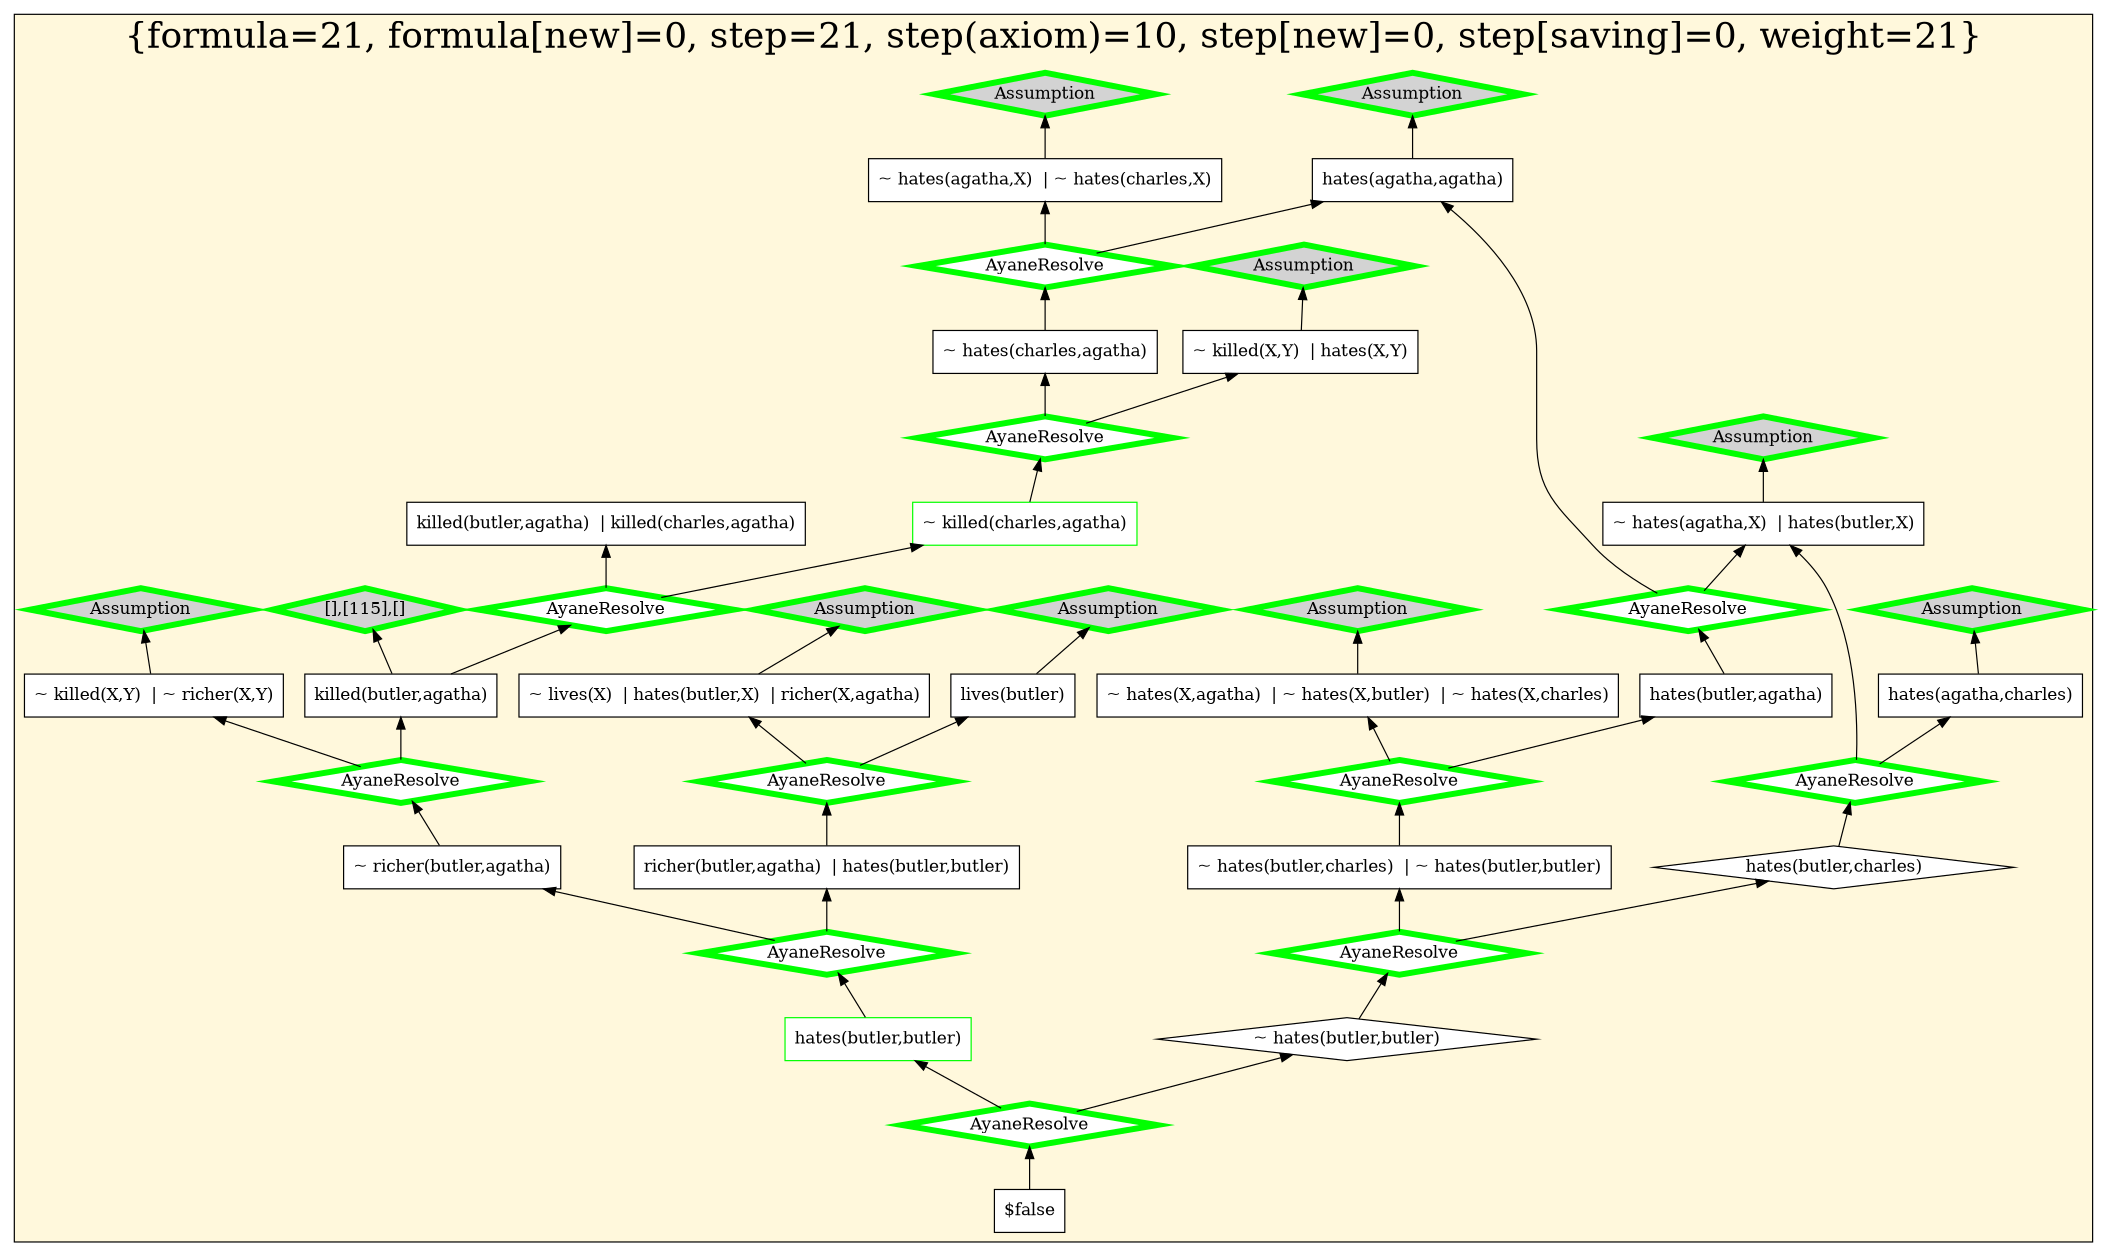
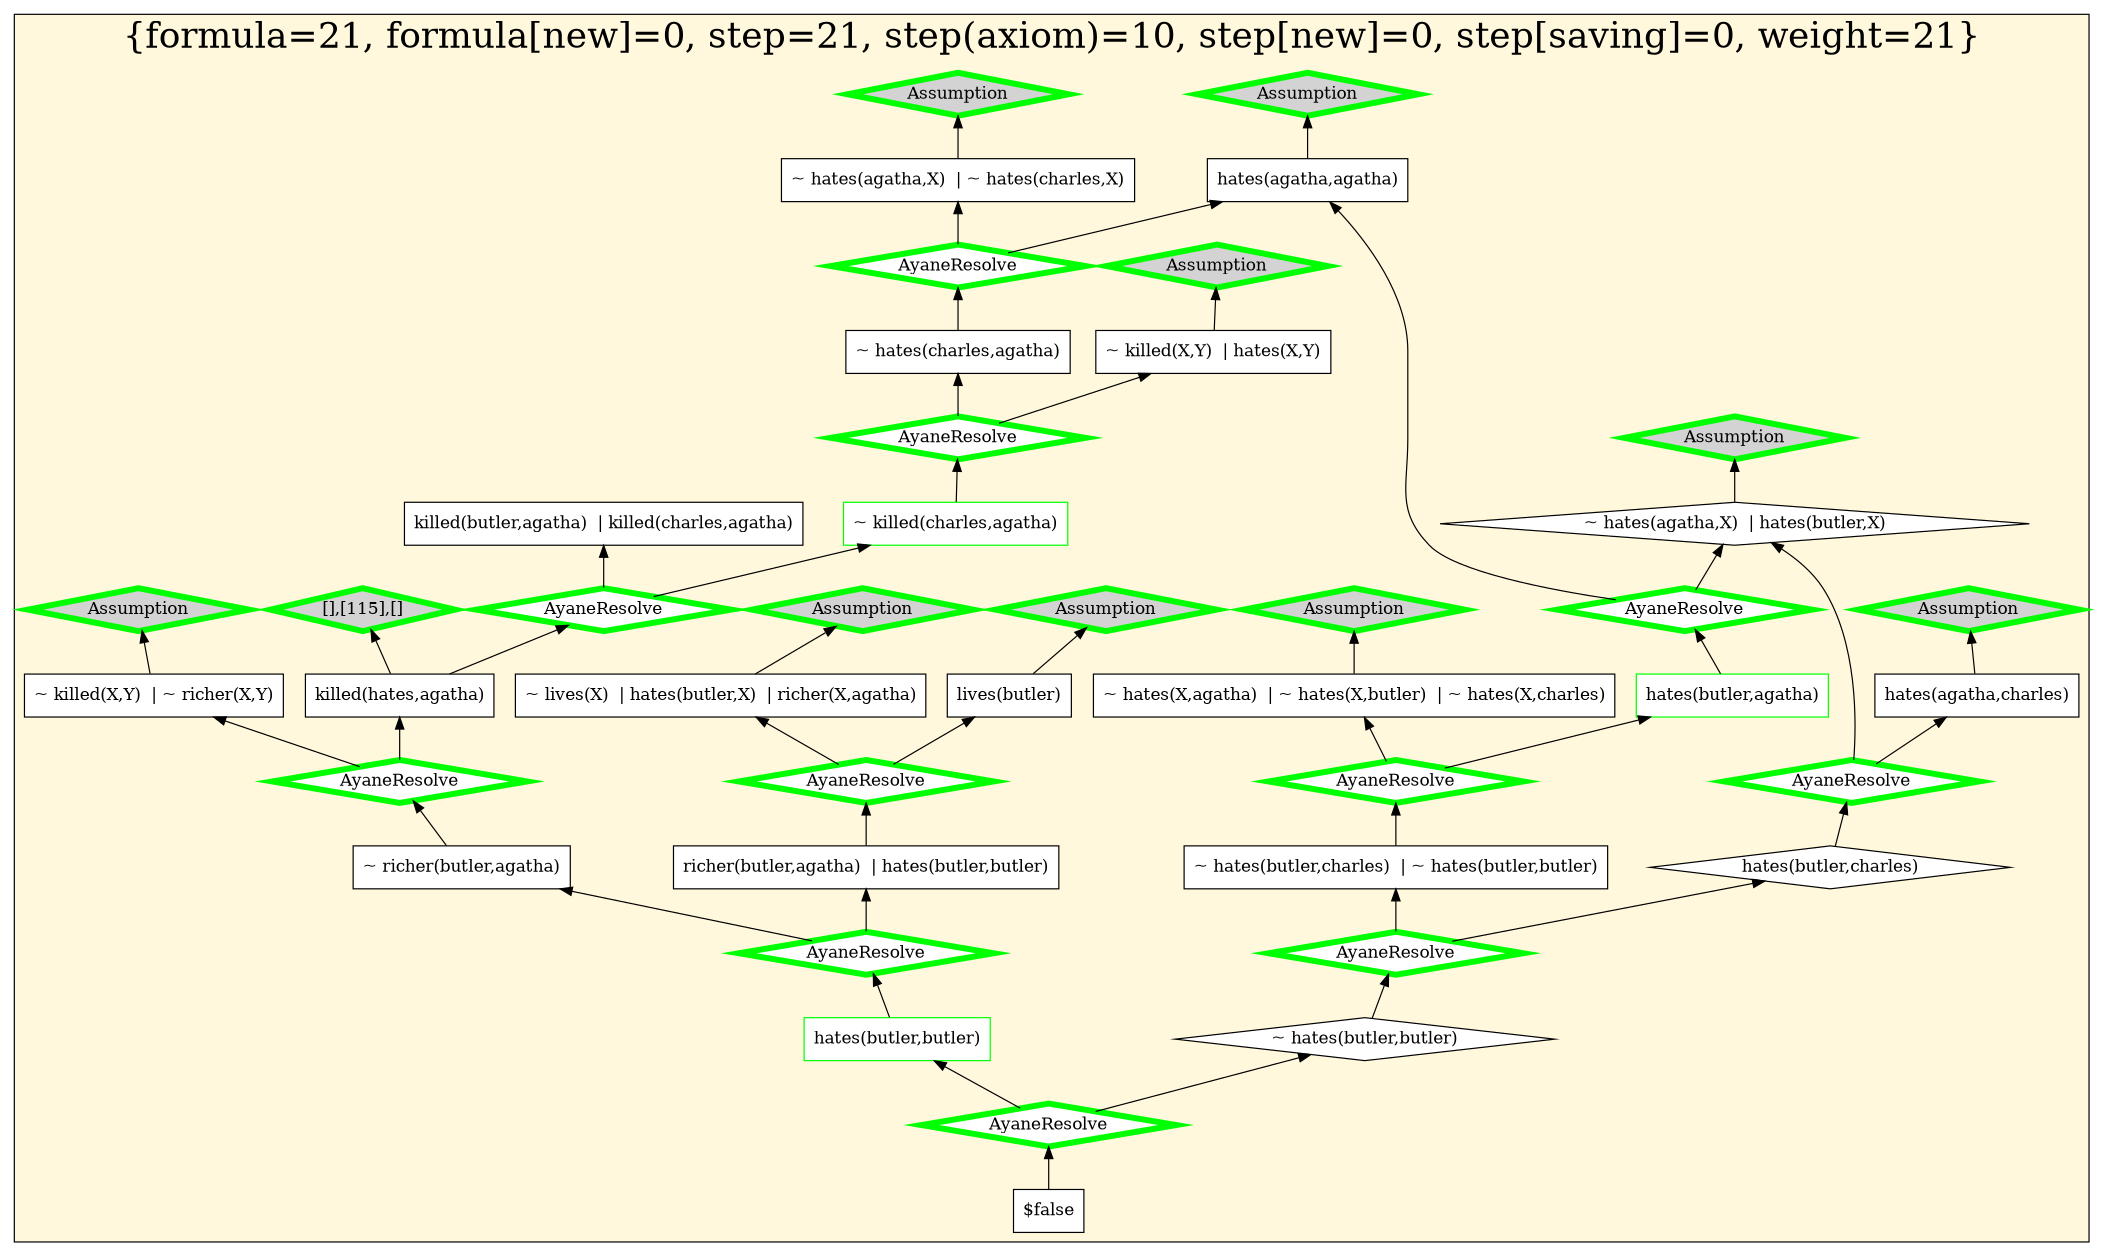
node "~ hates(agatha,X)  | hates(butler,X)": shape box -> diamond
node "killed(butler,agatha)": label "killed(butler,agatha)" -> "killed(hates,agatha)"
node "hates(butler,agatha)": color black -> green
